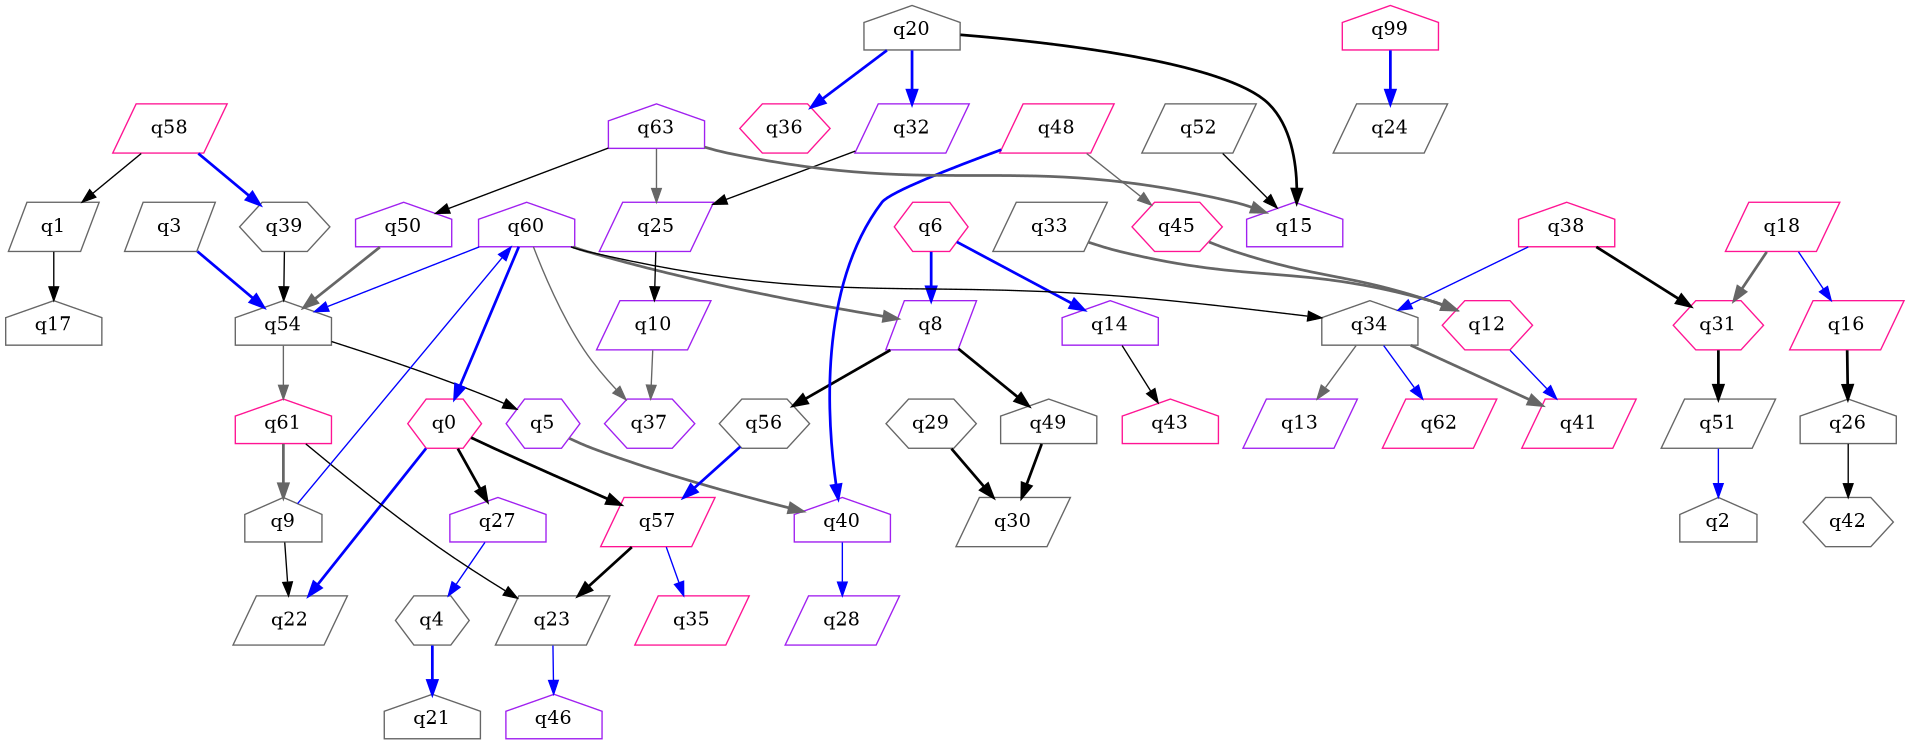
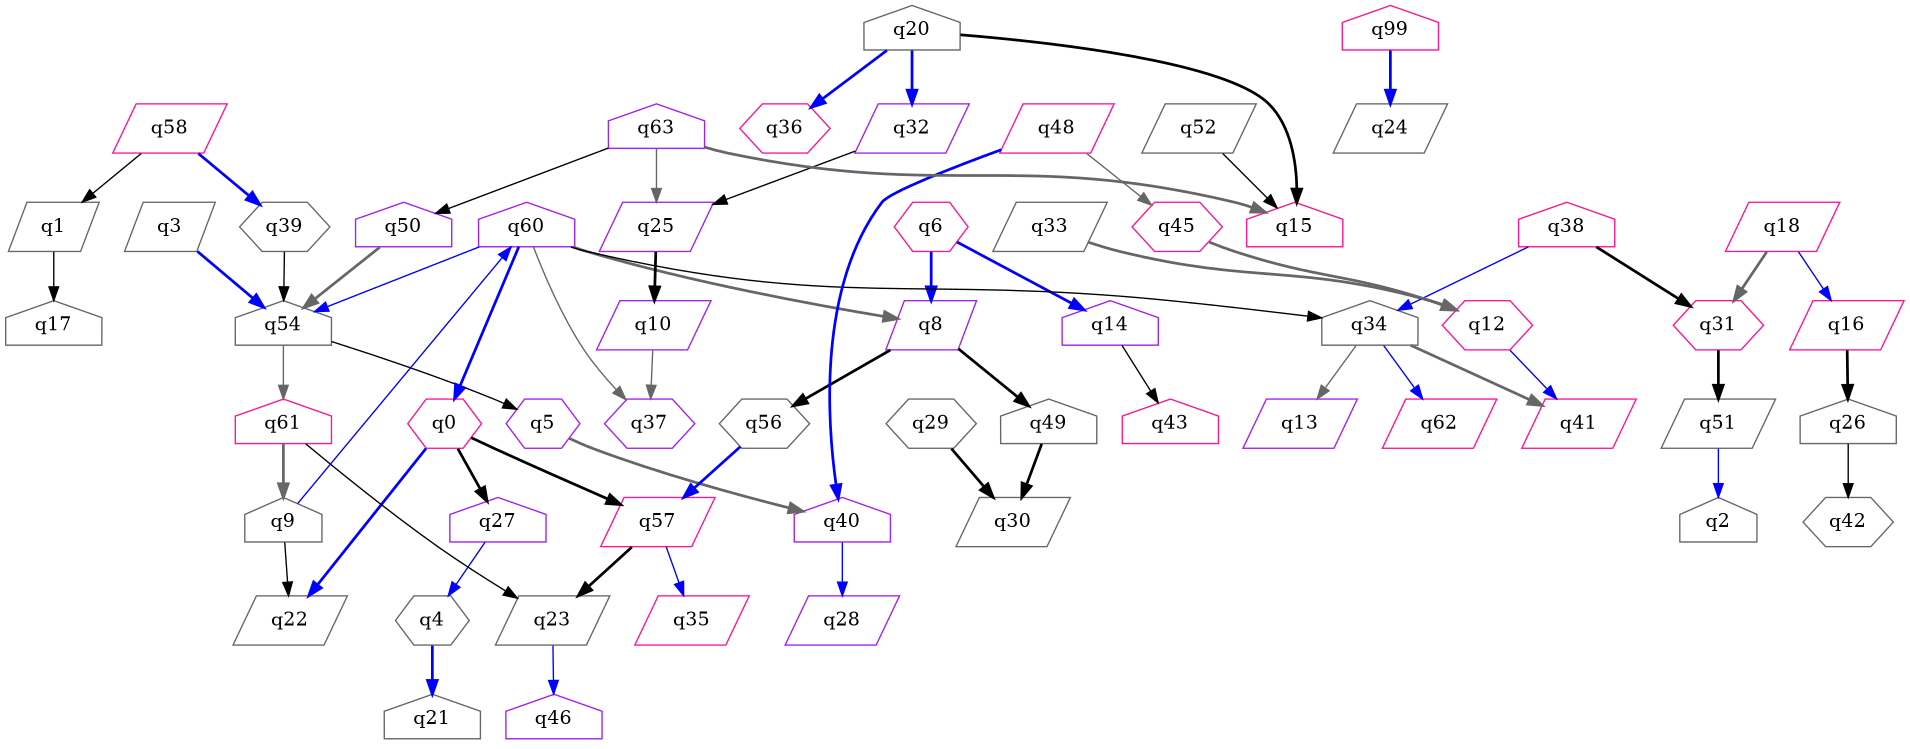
node "q15": color purple -> deeppink
edge "q25" -> "q10": style solid -> bold
